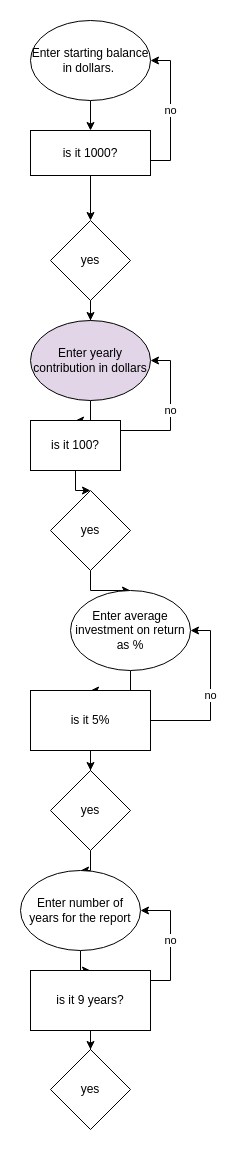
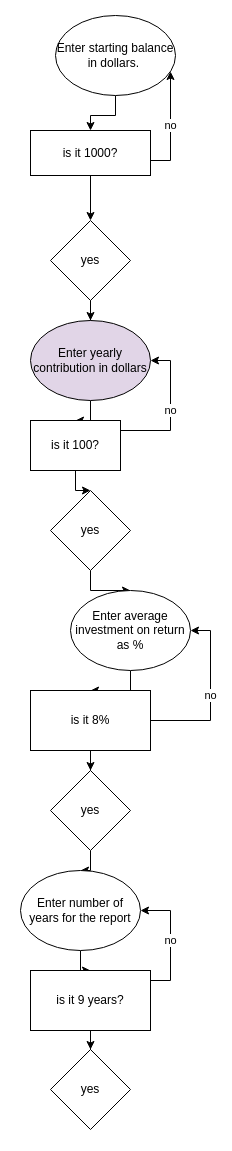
node "Enter starting balance in dollars.": moved (91, 61) -> (116, 56)
node "is it 5%": label "is it 5%" -> "is it 8%"
